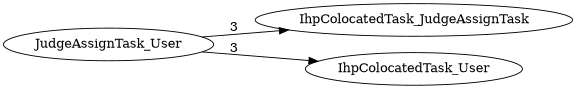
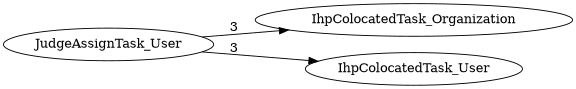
node "IhpColocatedTask_JudgeAssignTask": label "IhpColocatedTask_JudgeAssignTask" -> "IhpColocatedTask_Organization"
